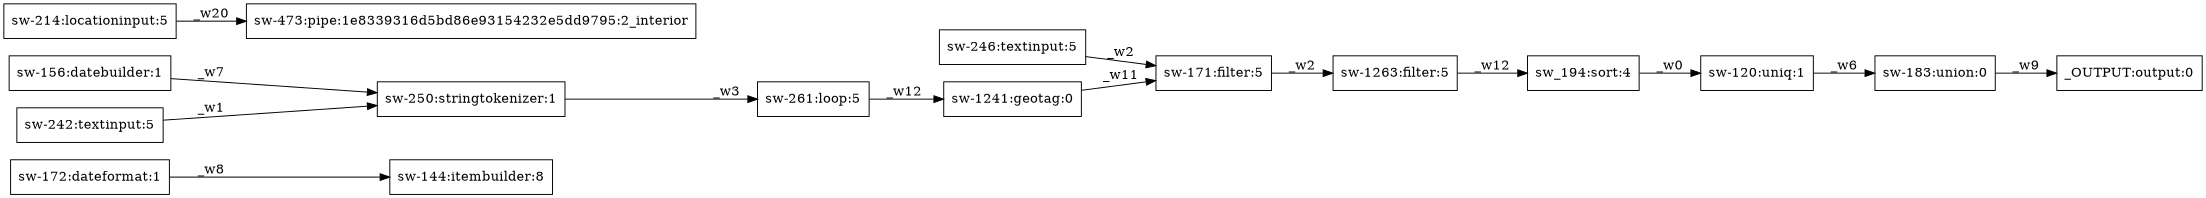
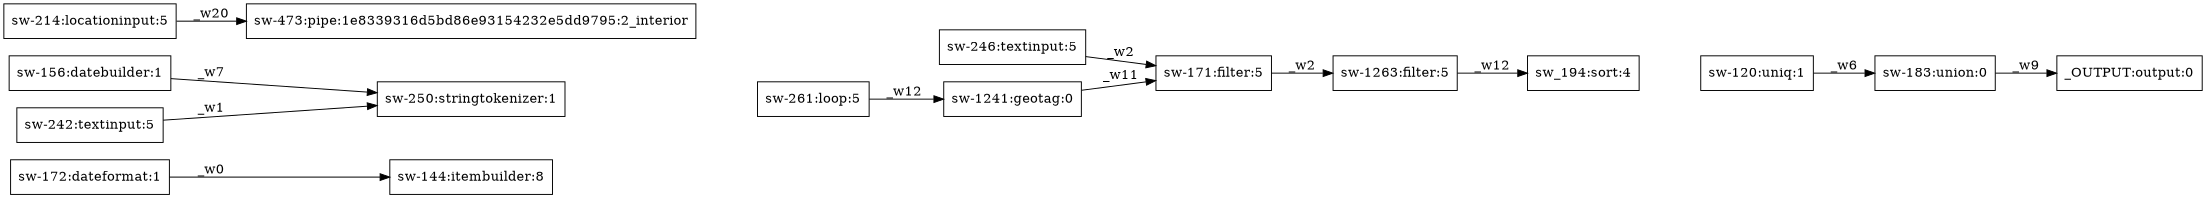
edge "sw_194:sort:4" -> "sw-120:uniq:1": removed, label "_w0"
edge "sw-250:stringtokenizer:1" -> "sw-261:loop:5": removed, label "_w3"
edge "sw-172:dateformat:1" -> "sw-144:itembuilder:8": label "_w8" -> "_w0"
